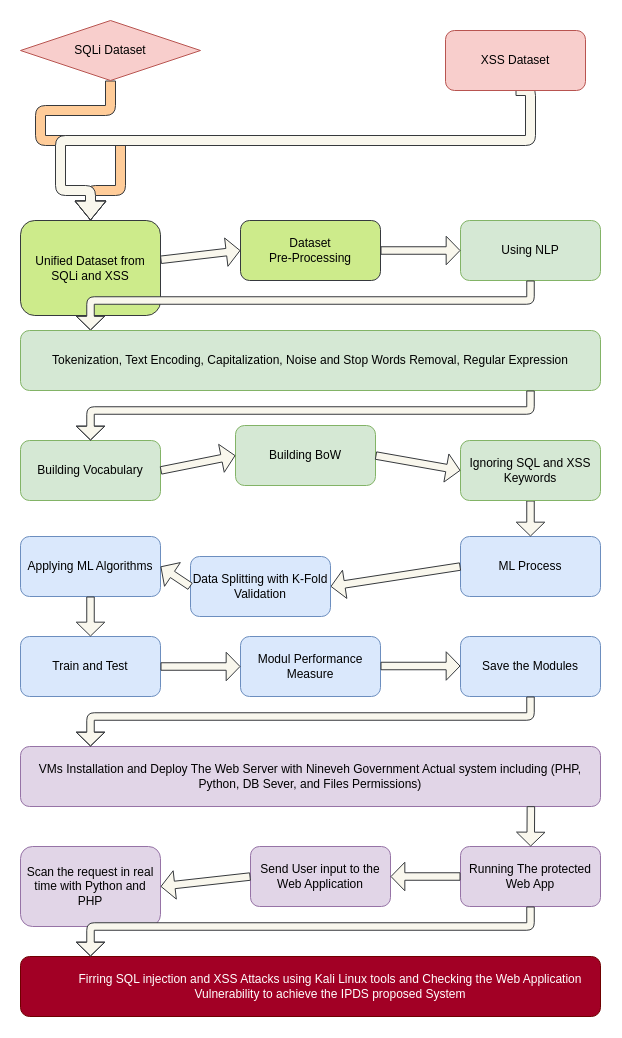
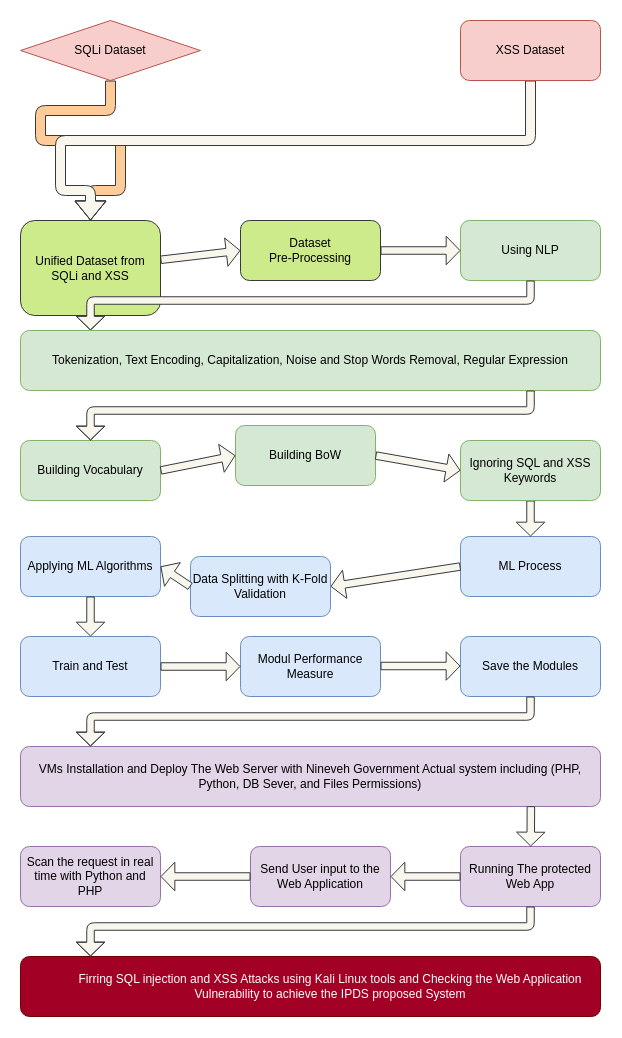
node "XSS Dataset": moved (516, 61) -> (531, 51)
node "Scan the request in real time with Python and PHP": size 140x80 -> 140x60
